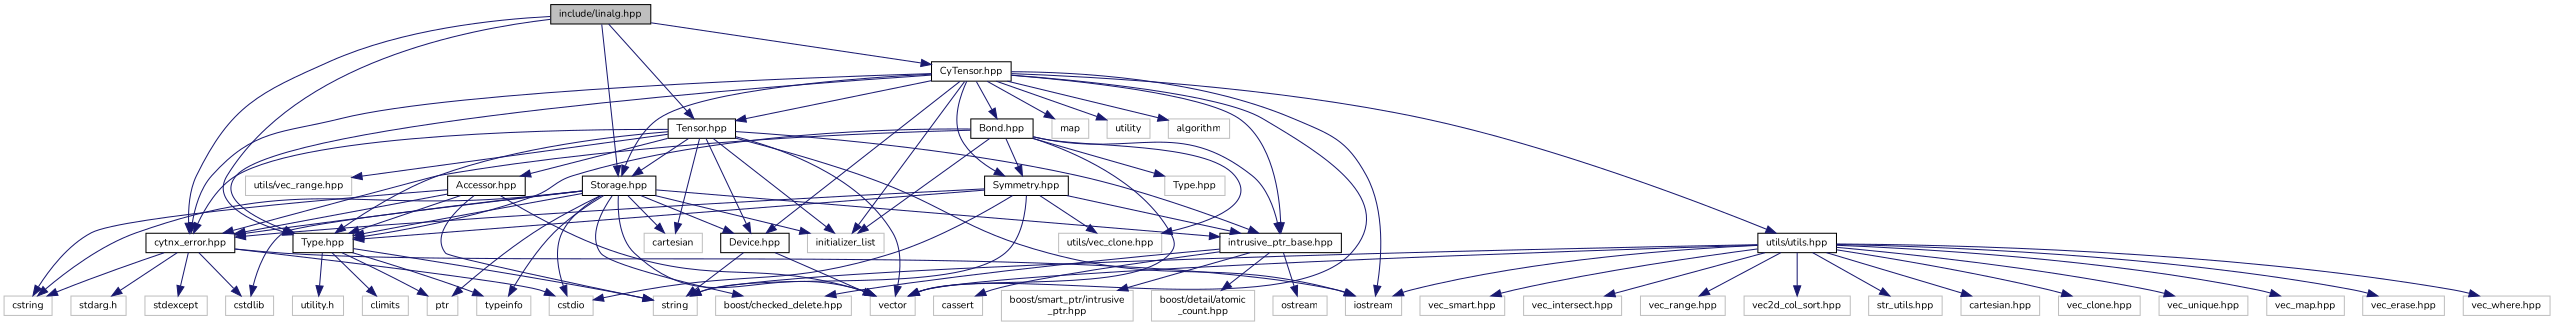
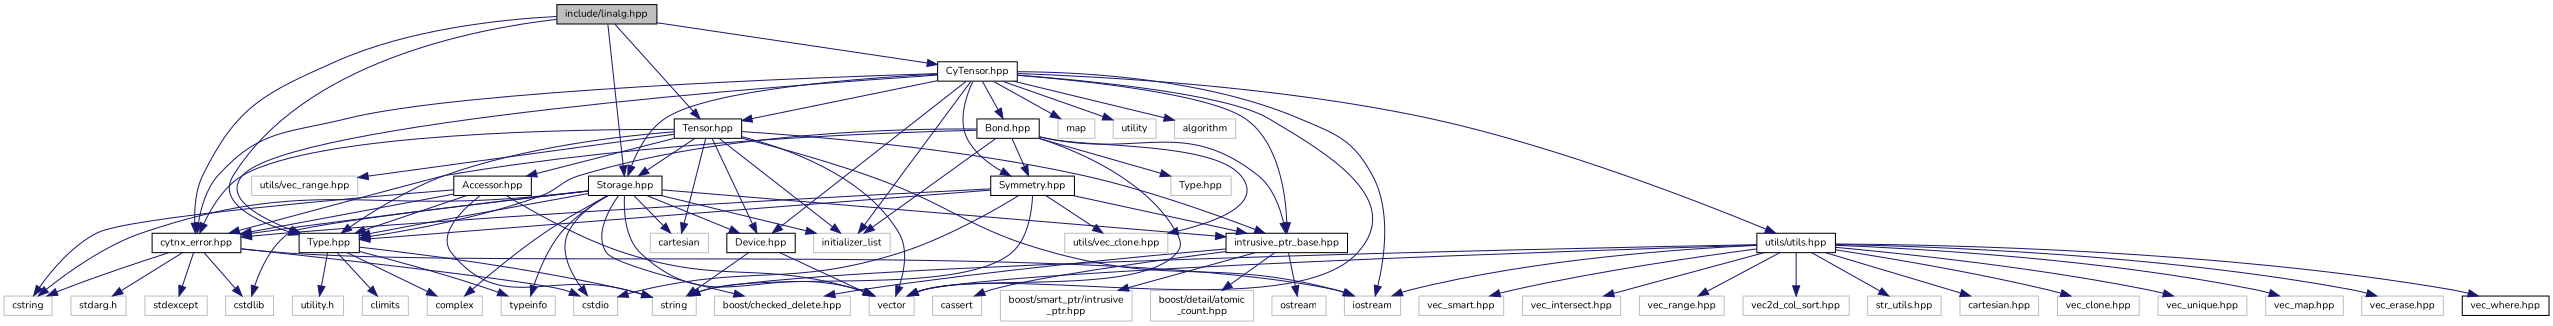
node "ptr": label "ptr" -> "complex"
node "vec_where.hpp": color grey75 -> black
